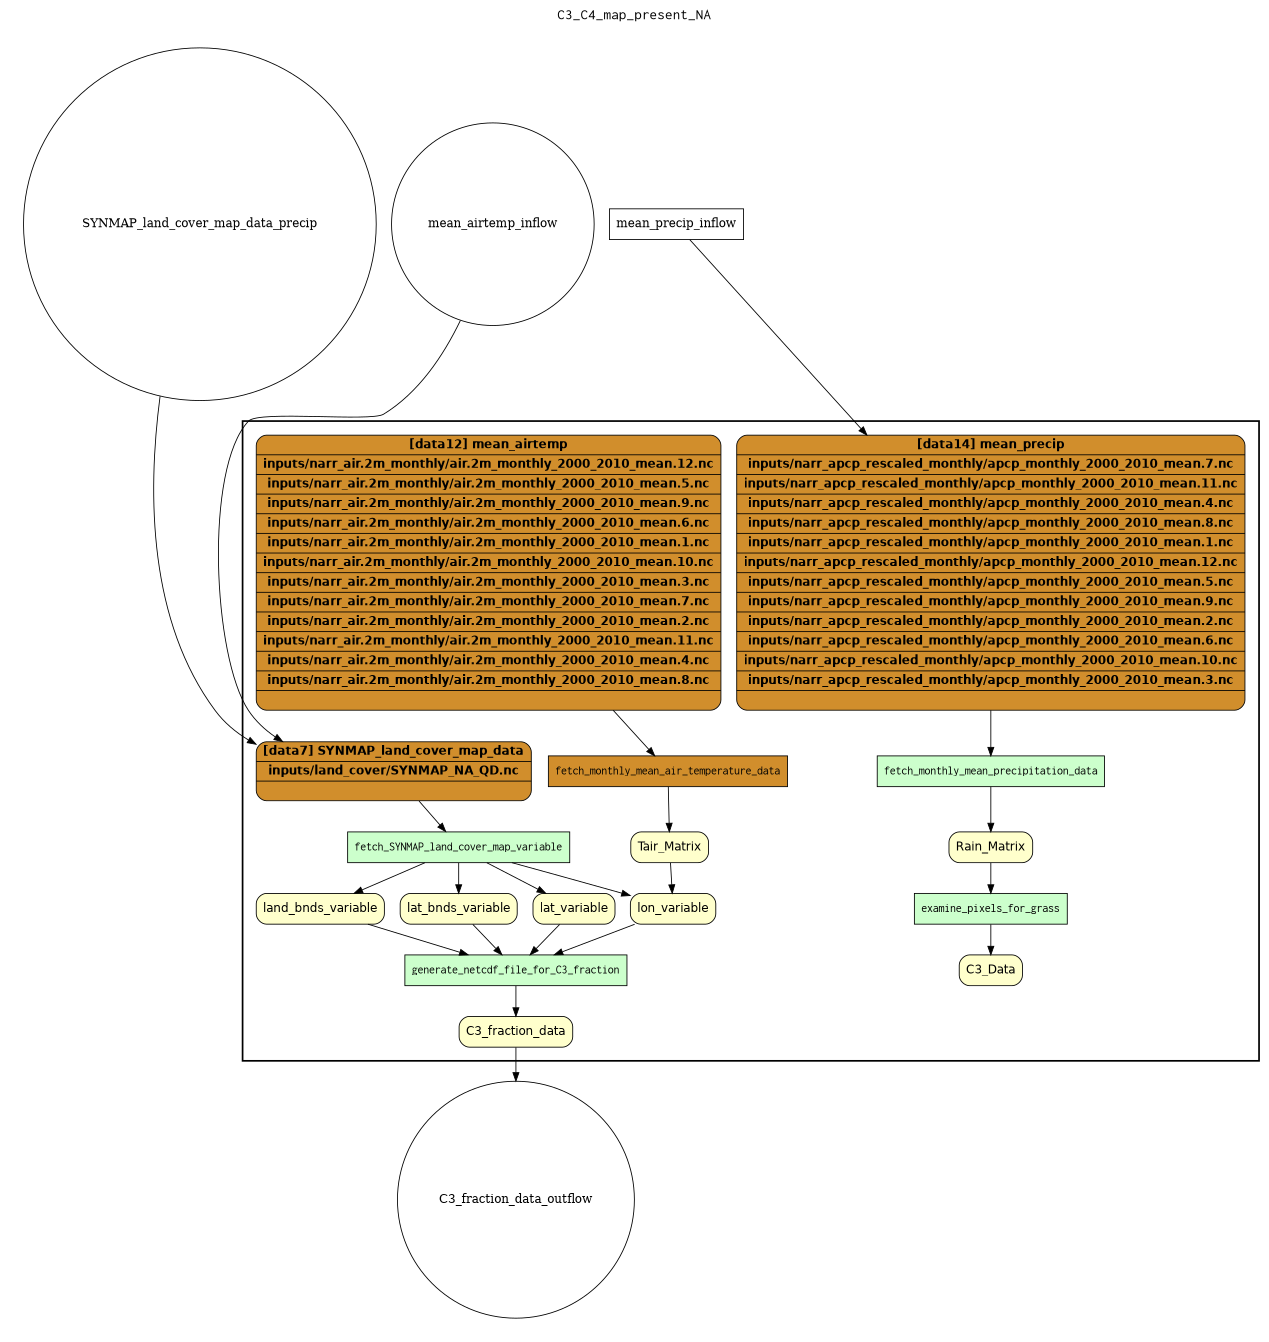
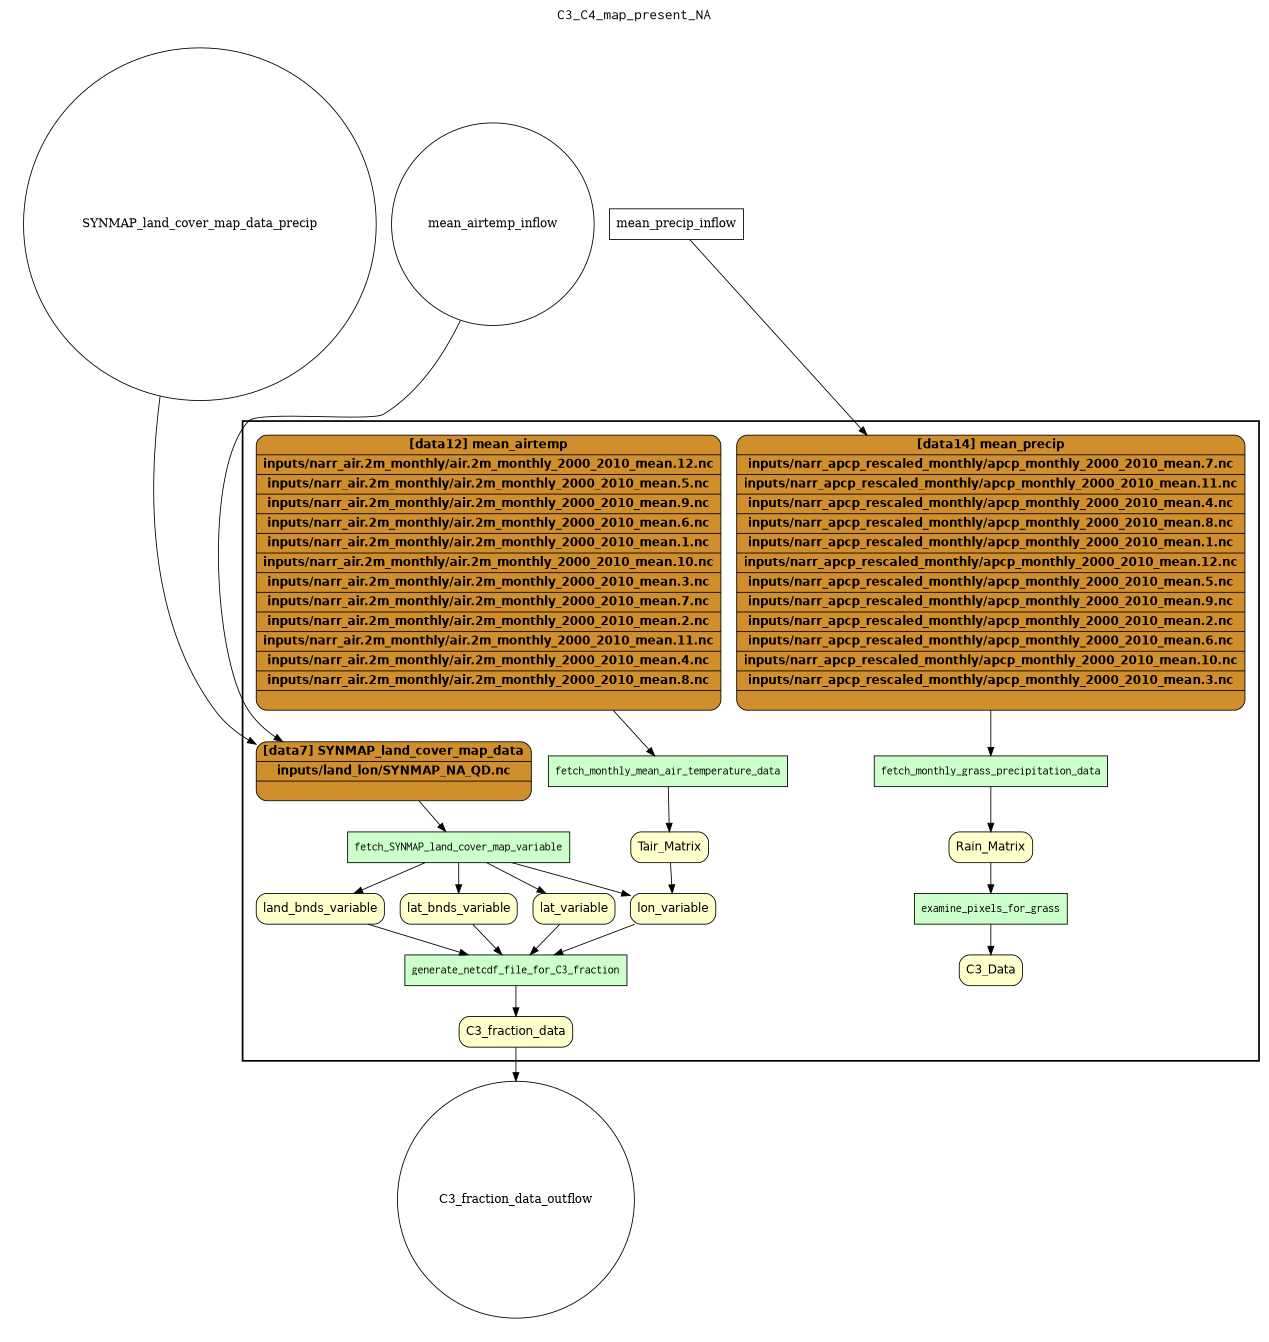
node "[data7] SYNMAP_land_cover_map_data": text "inputs/land_cover/SYNMAP_NA_QD.nc" -> "inputs/land_lon/SYNMAP_NA_QD.nc"
node "fetch_monthly_mean_air_temperature_data": fillcolor #d18e2c -> #ccffcc
node "fetch_monthly_mean_precipitation_data": label "fetch_monthly_mean_precipitation_data" -> "fetch_monthly_grass_precipitation_data"
